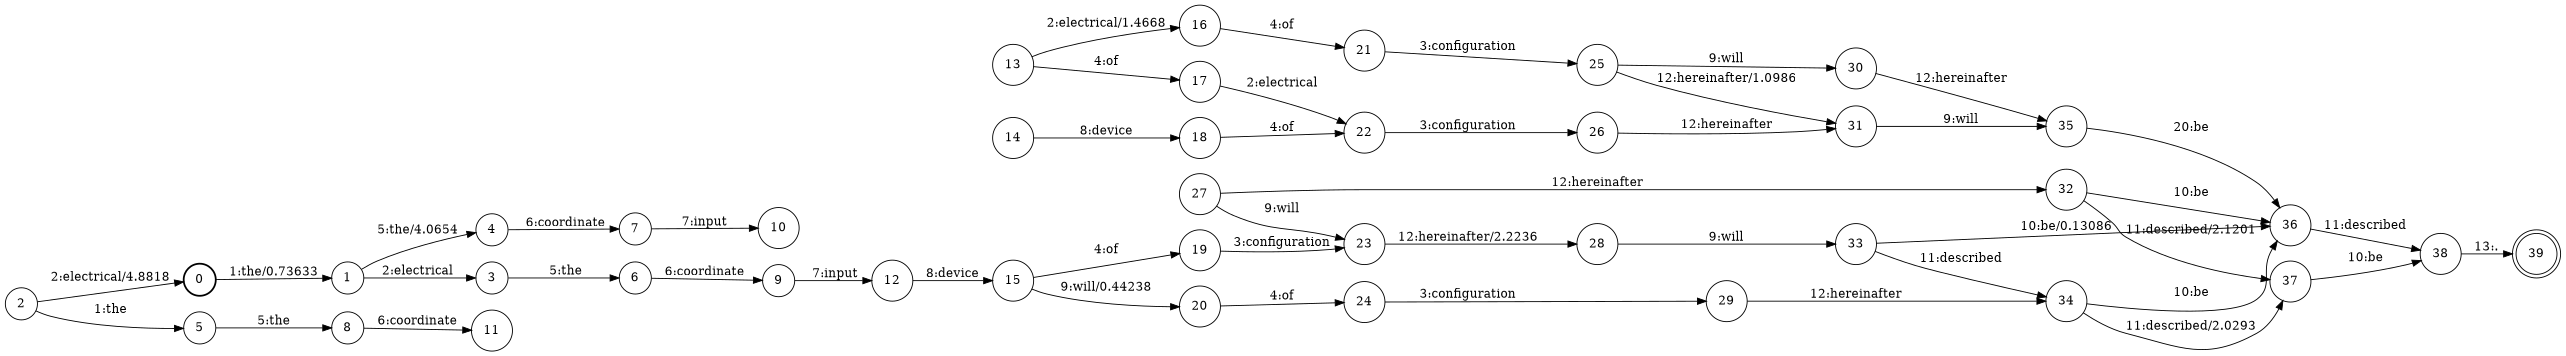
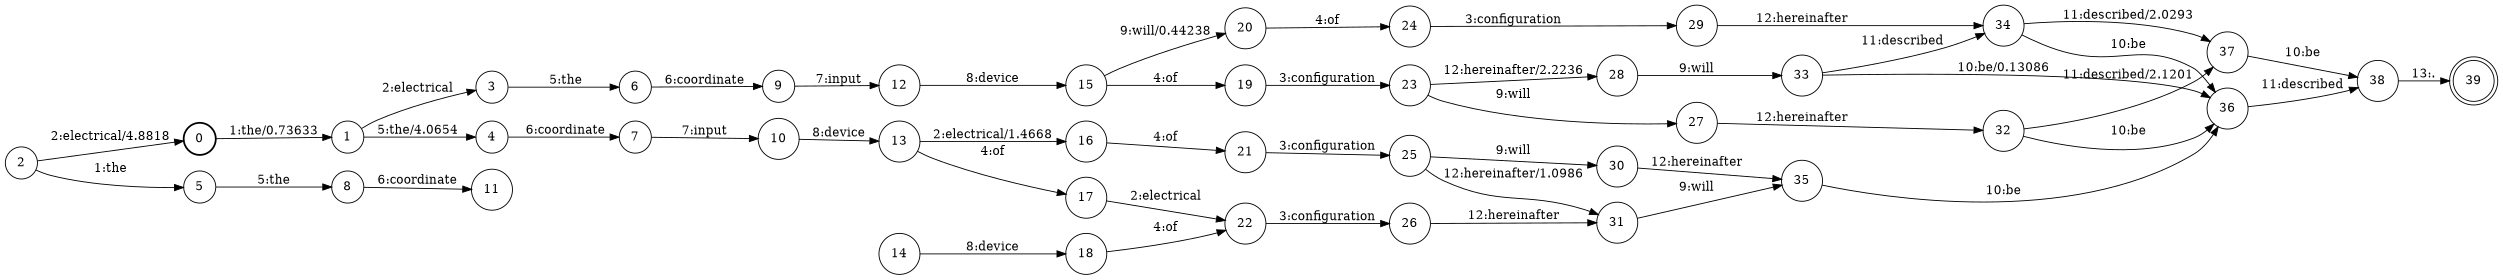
edge "35" -> "36": label "20:be" -> "10:be"
edge "10" -> "13": added, label "8:device"
edge "27" -> "23": reversed
